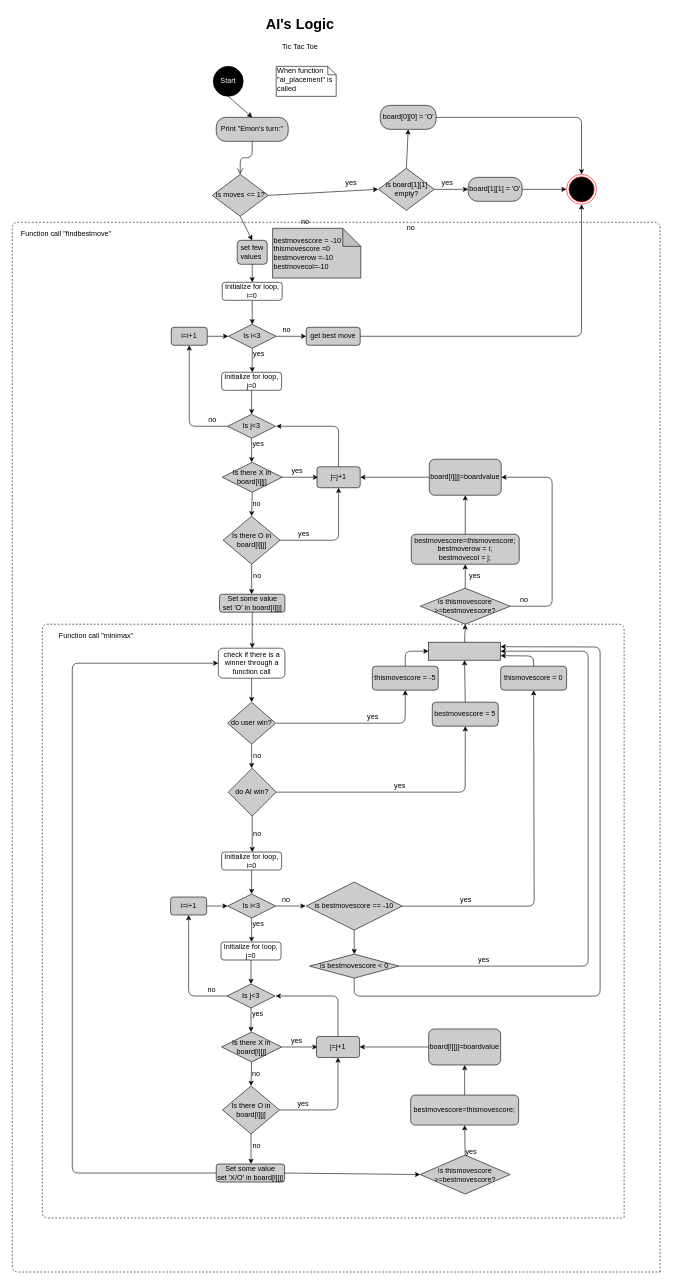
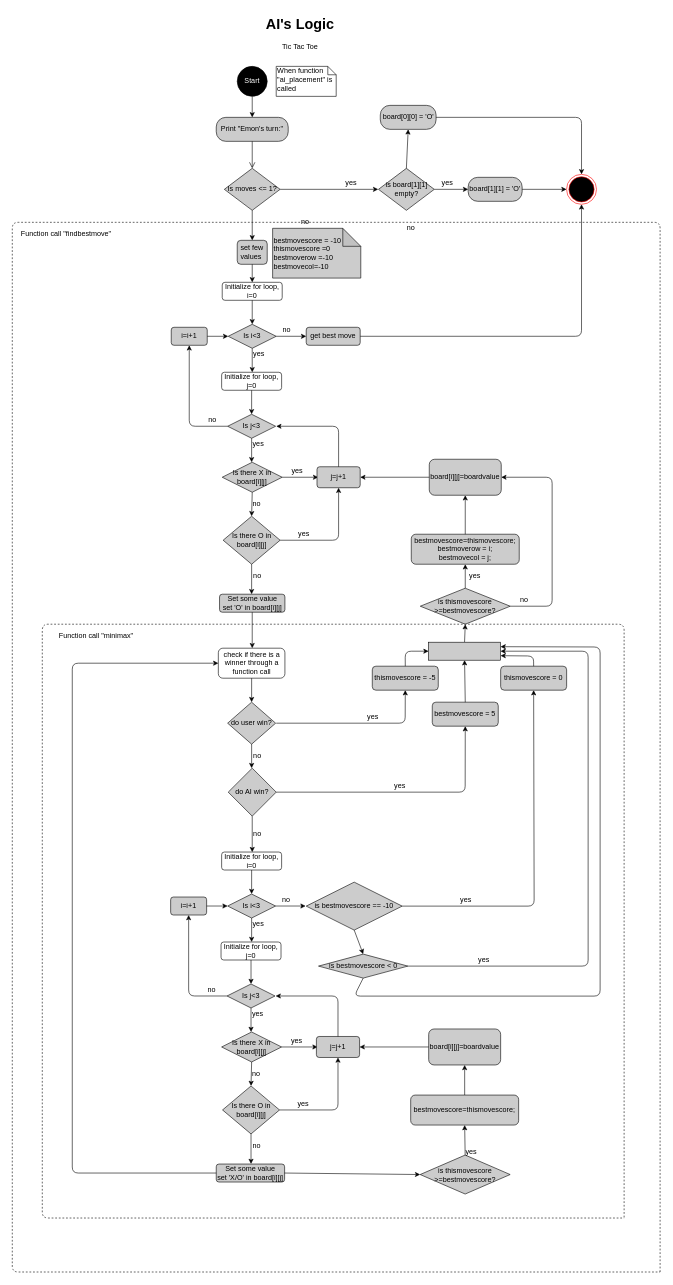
node "Start": moved (228, 81) -> (252, 81)
node "Is moves <= 1?": moved (240, 195) -> (252, 189)
node "is bestmovescore < 0": moved (354, 966) -> (363, 966)
